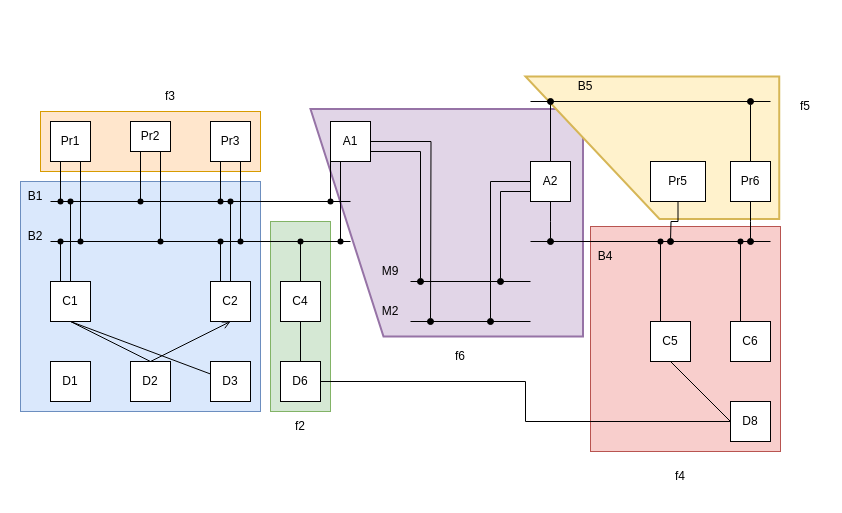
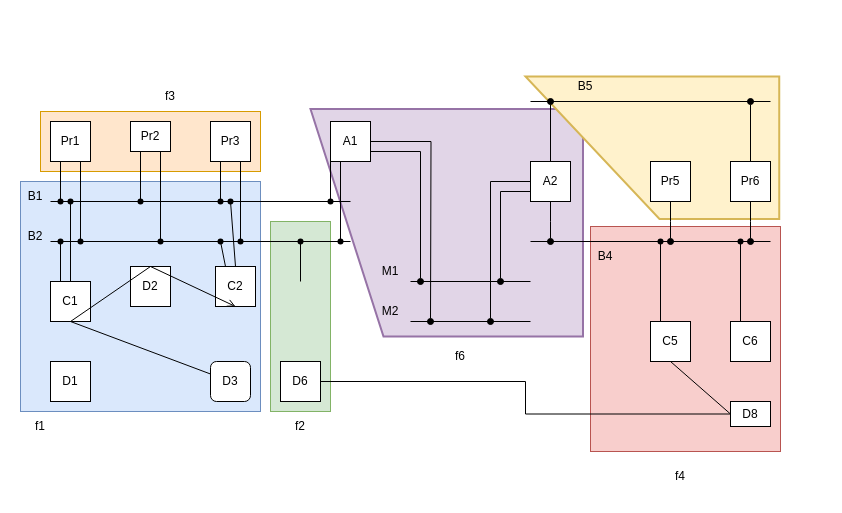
node "f5": removed
node "Pr5": size 55x40 -> 40x40
node "M9": label "M9" -> "M1"
node "С2": moved (231, 302) -> (236, 287)
node "С4": removed
edge "С4" -- "D6": removed
node "D2": moved (151, 382) -> (151, 287)
node "D3": shape rectangle -> rounded rectangle
node "D8": size 40x40 -> 40x25
node "f1": added
